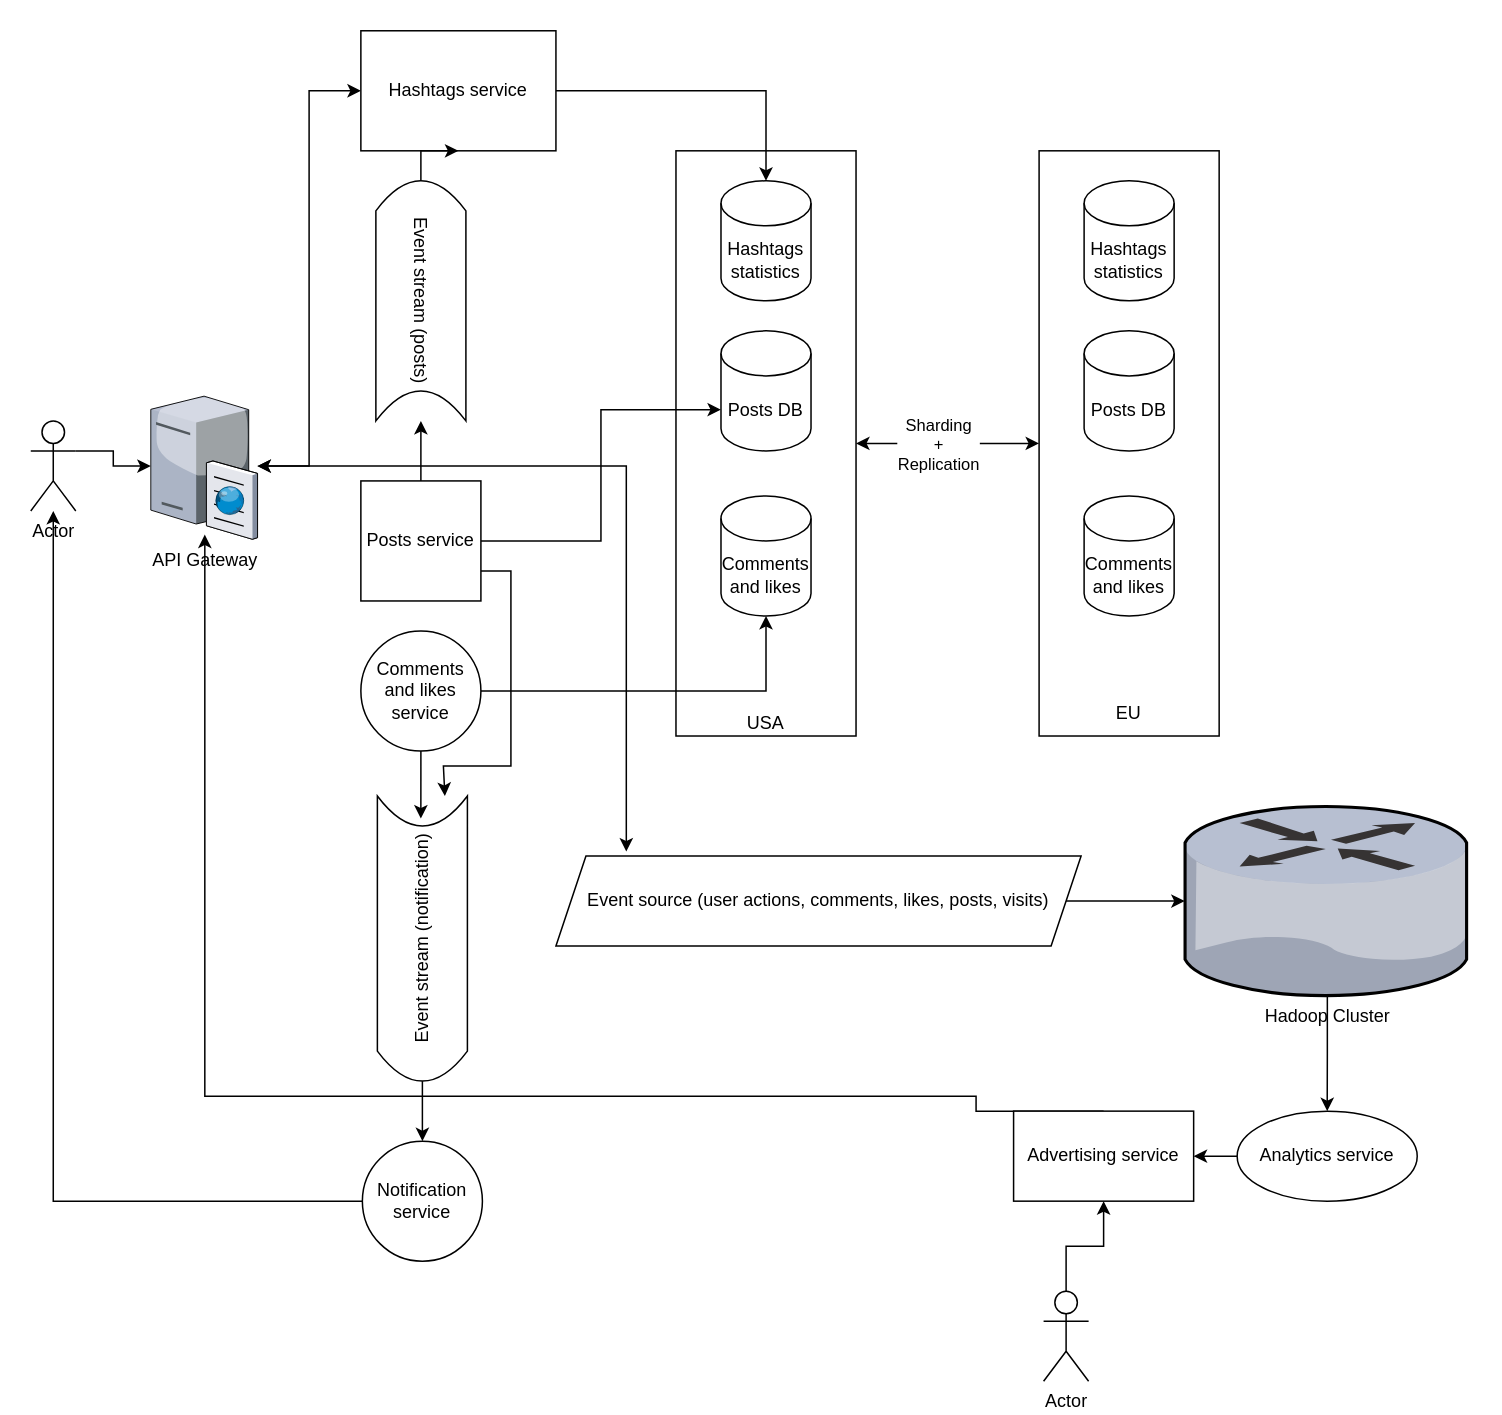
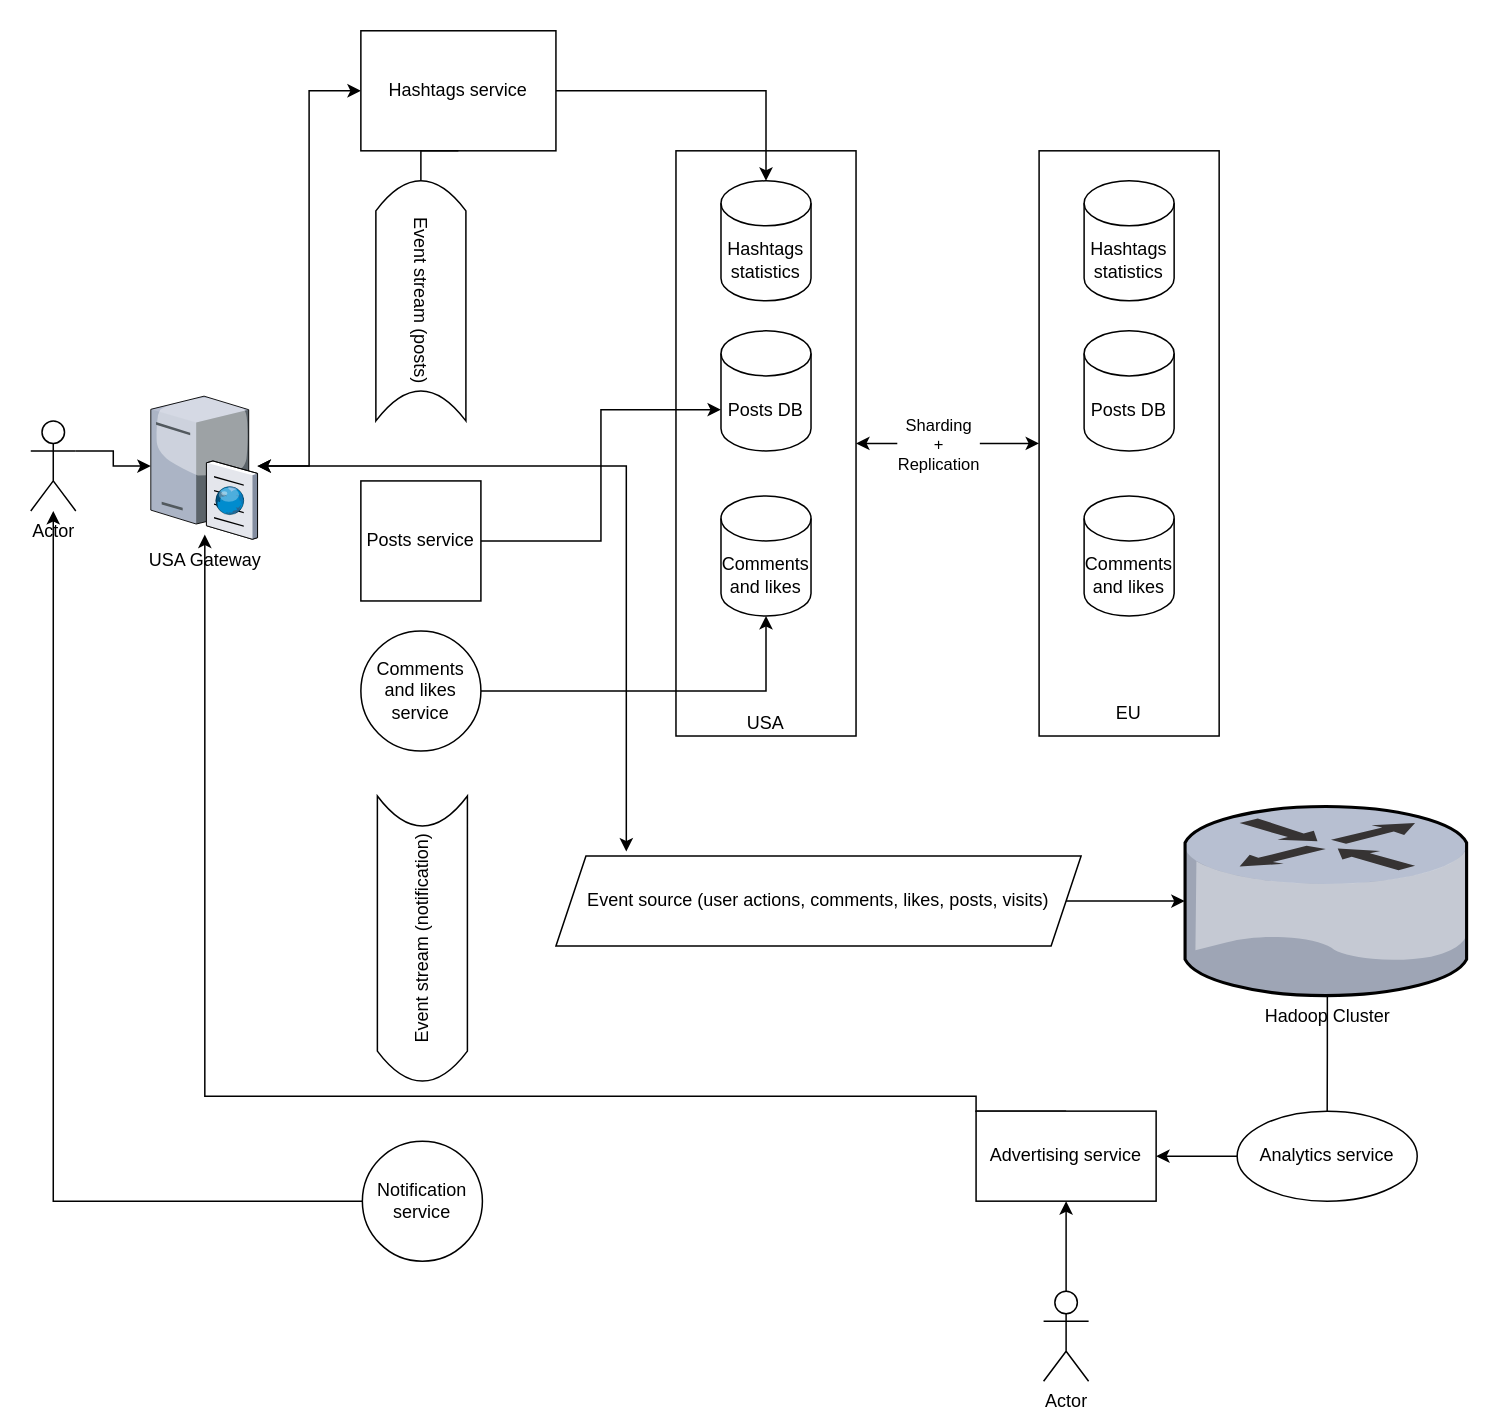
edge "Event stream (posts)" -> "Hashtags service": arrowhead classic -> none
edge "Posts service" -> "Event stream (posts)": removed
node "API Gateway": label "API Gateway" -> "USA Gateway"
edge "Posts service" -> "Event stream (notification)": removed
edge "Comments and likes service" -> "Event stream (notification)": removed
edge "Hadoop Cluster" -> "Analytics service": arrowhead classic -> none
edge "Event stream (notification)" -> "Notification service": removed
node "Advertising service": moved (1103, 1156) -> (1066, 1156)
